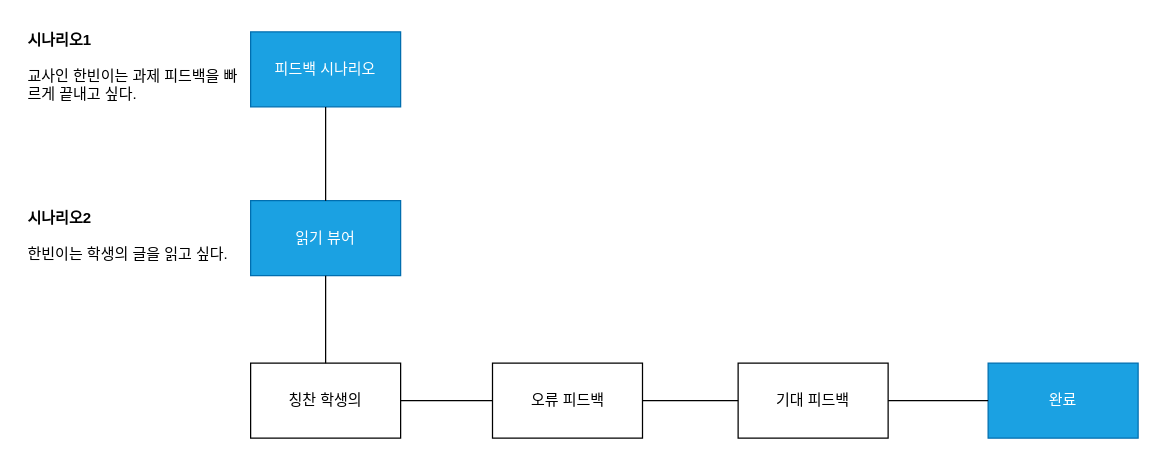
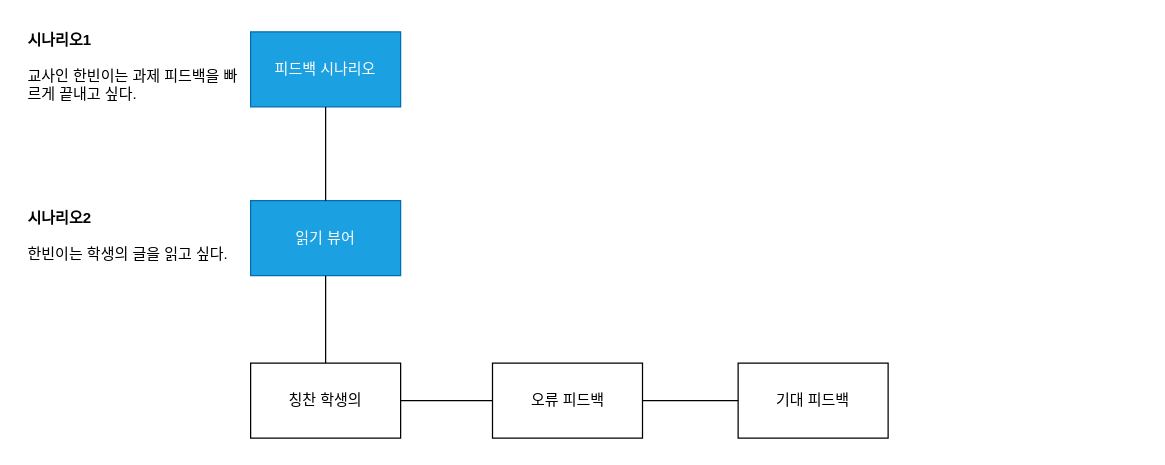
edge "기대 피드백" -- "완료": removed
node "완료": removed
